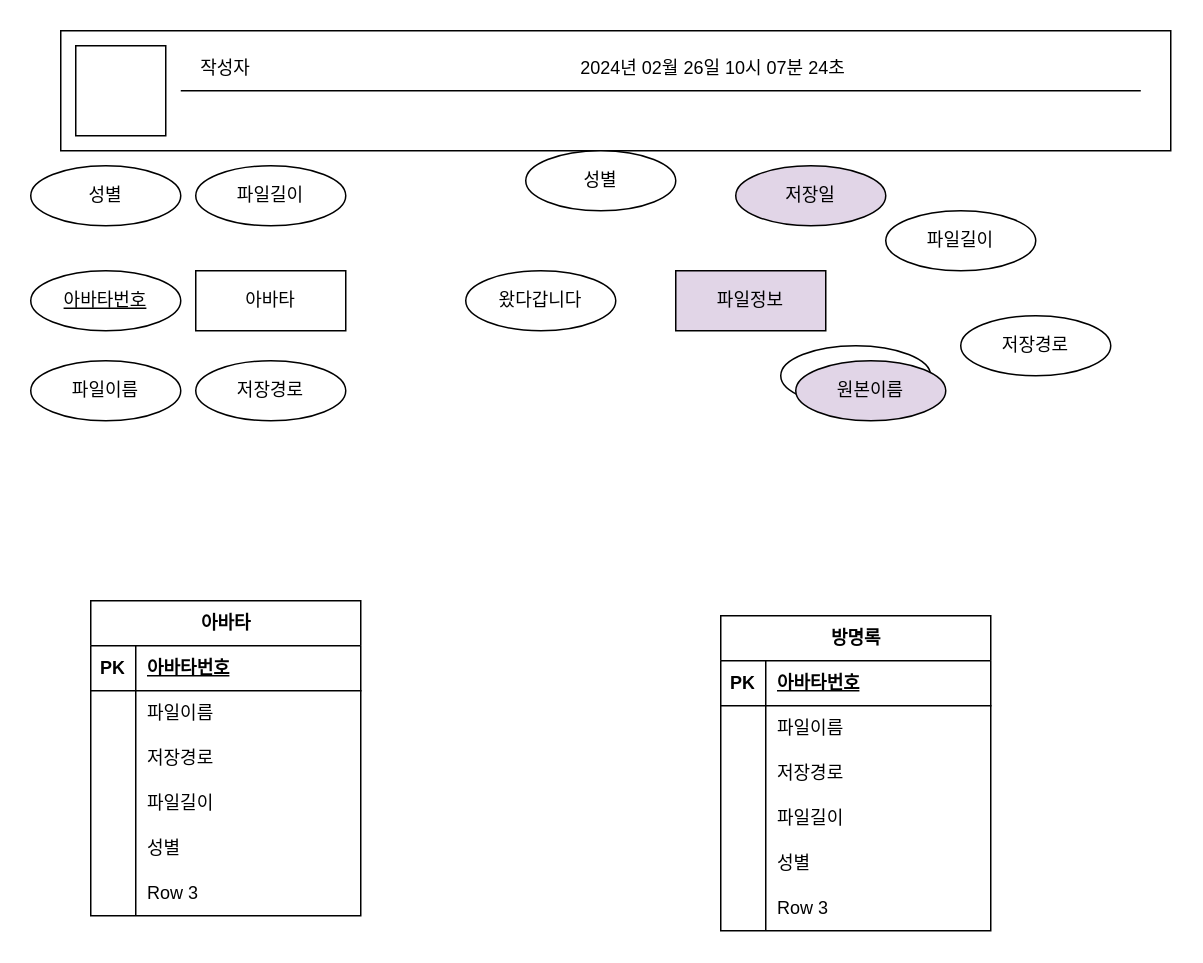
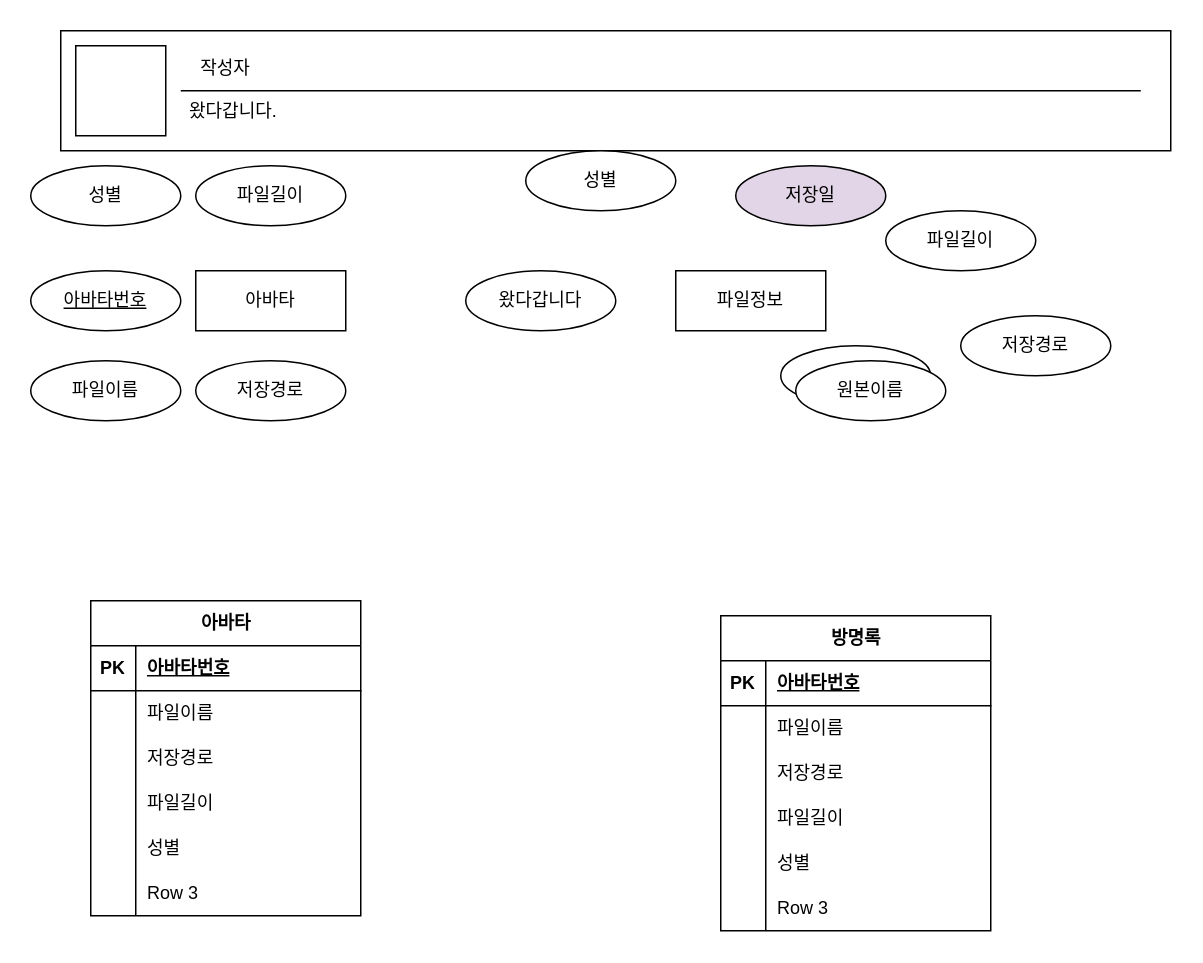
node "2024년 02월 26일 10시 07분 24초": removed
node "왔다갑니다.": added
node "파일정보": fillcolor #e1d5e7 -> #ffffff
node "원본이름": fillcolor #e1d5e7 -> #ffffff
